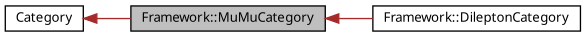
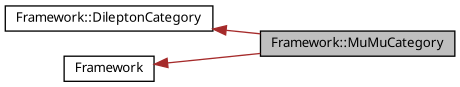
node "Category": label "Category" -> "Framework"
edge "Framework::DileptonCategory" -> "Framework::MuMuCategory": reversed
